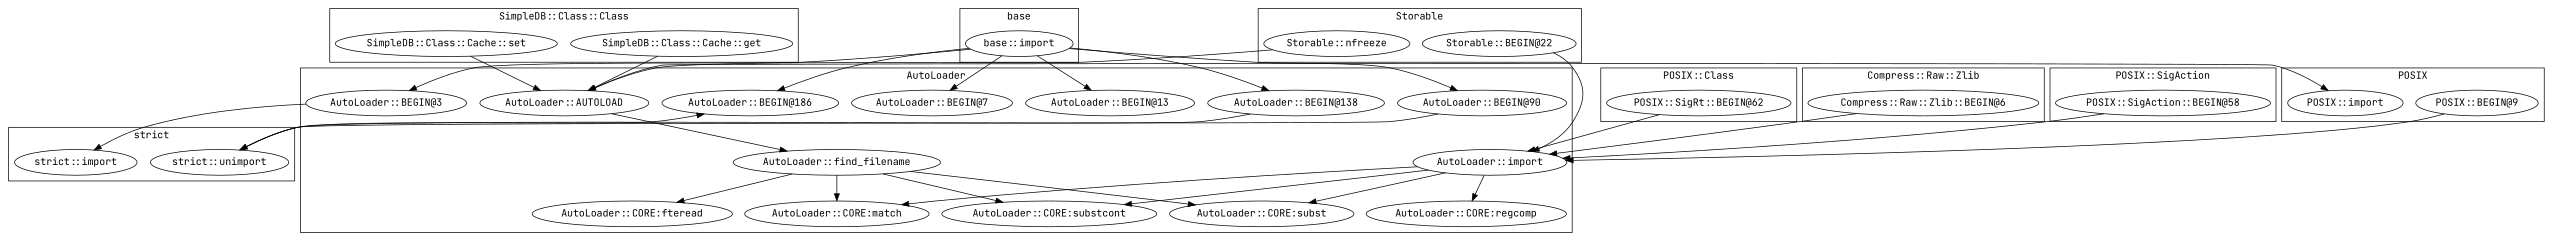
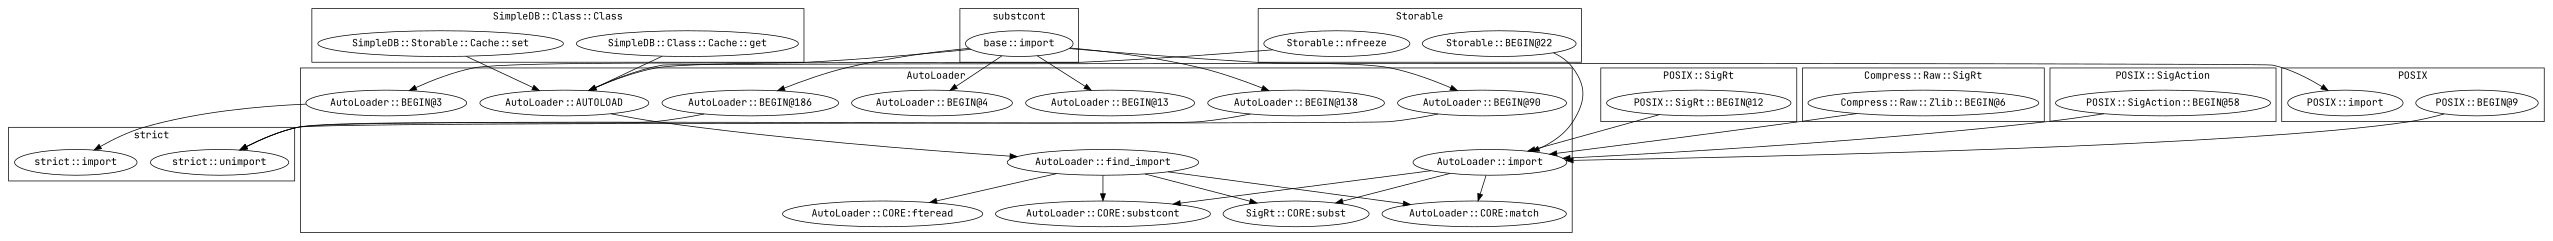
cluster "base": label "base" -> "substcont"
node "SimpleDB::Class::Cache::set": label "SimpleDB::Class::Cache::set" -> "SimpleDB::Storable::Cache::set"
cluster "POSIX::Class": label "POSIX::Class" -> "POSIX::SigRt"
cluster "Compress::Raw::Zlib": label "Compress::Raw::Zlib" -> "Compress::Raw::SigRt"
node "AutoLoader::BEGIN@7": label "AutoLoader::BEGIN@7" -> "AutoLoader::BEGIN@4"
node "POSIX::SigRt::BEGIN@62": label "POSIX::SigRt::BEGIN@62" -> "POSIX::SigRt::BEGIN@12"
edge "strict::unimport" -> "AutoLoader::BEGIN@186": reversed
node "AutoLoader::find_filename": label "AutoLoader::find_filename" -> "AutoLoader::find_import"
node "AutoLoader::CORE:subst": label "AutoLoader::CORE:subst" -> "SigRt::CORE:subst"
node "AutoLoader::CORE:regcomp": removed
